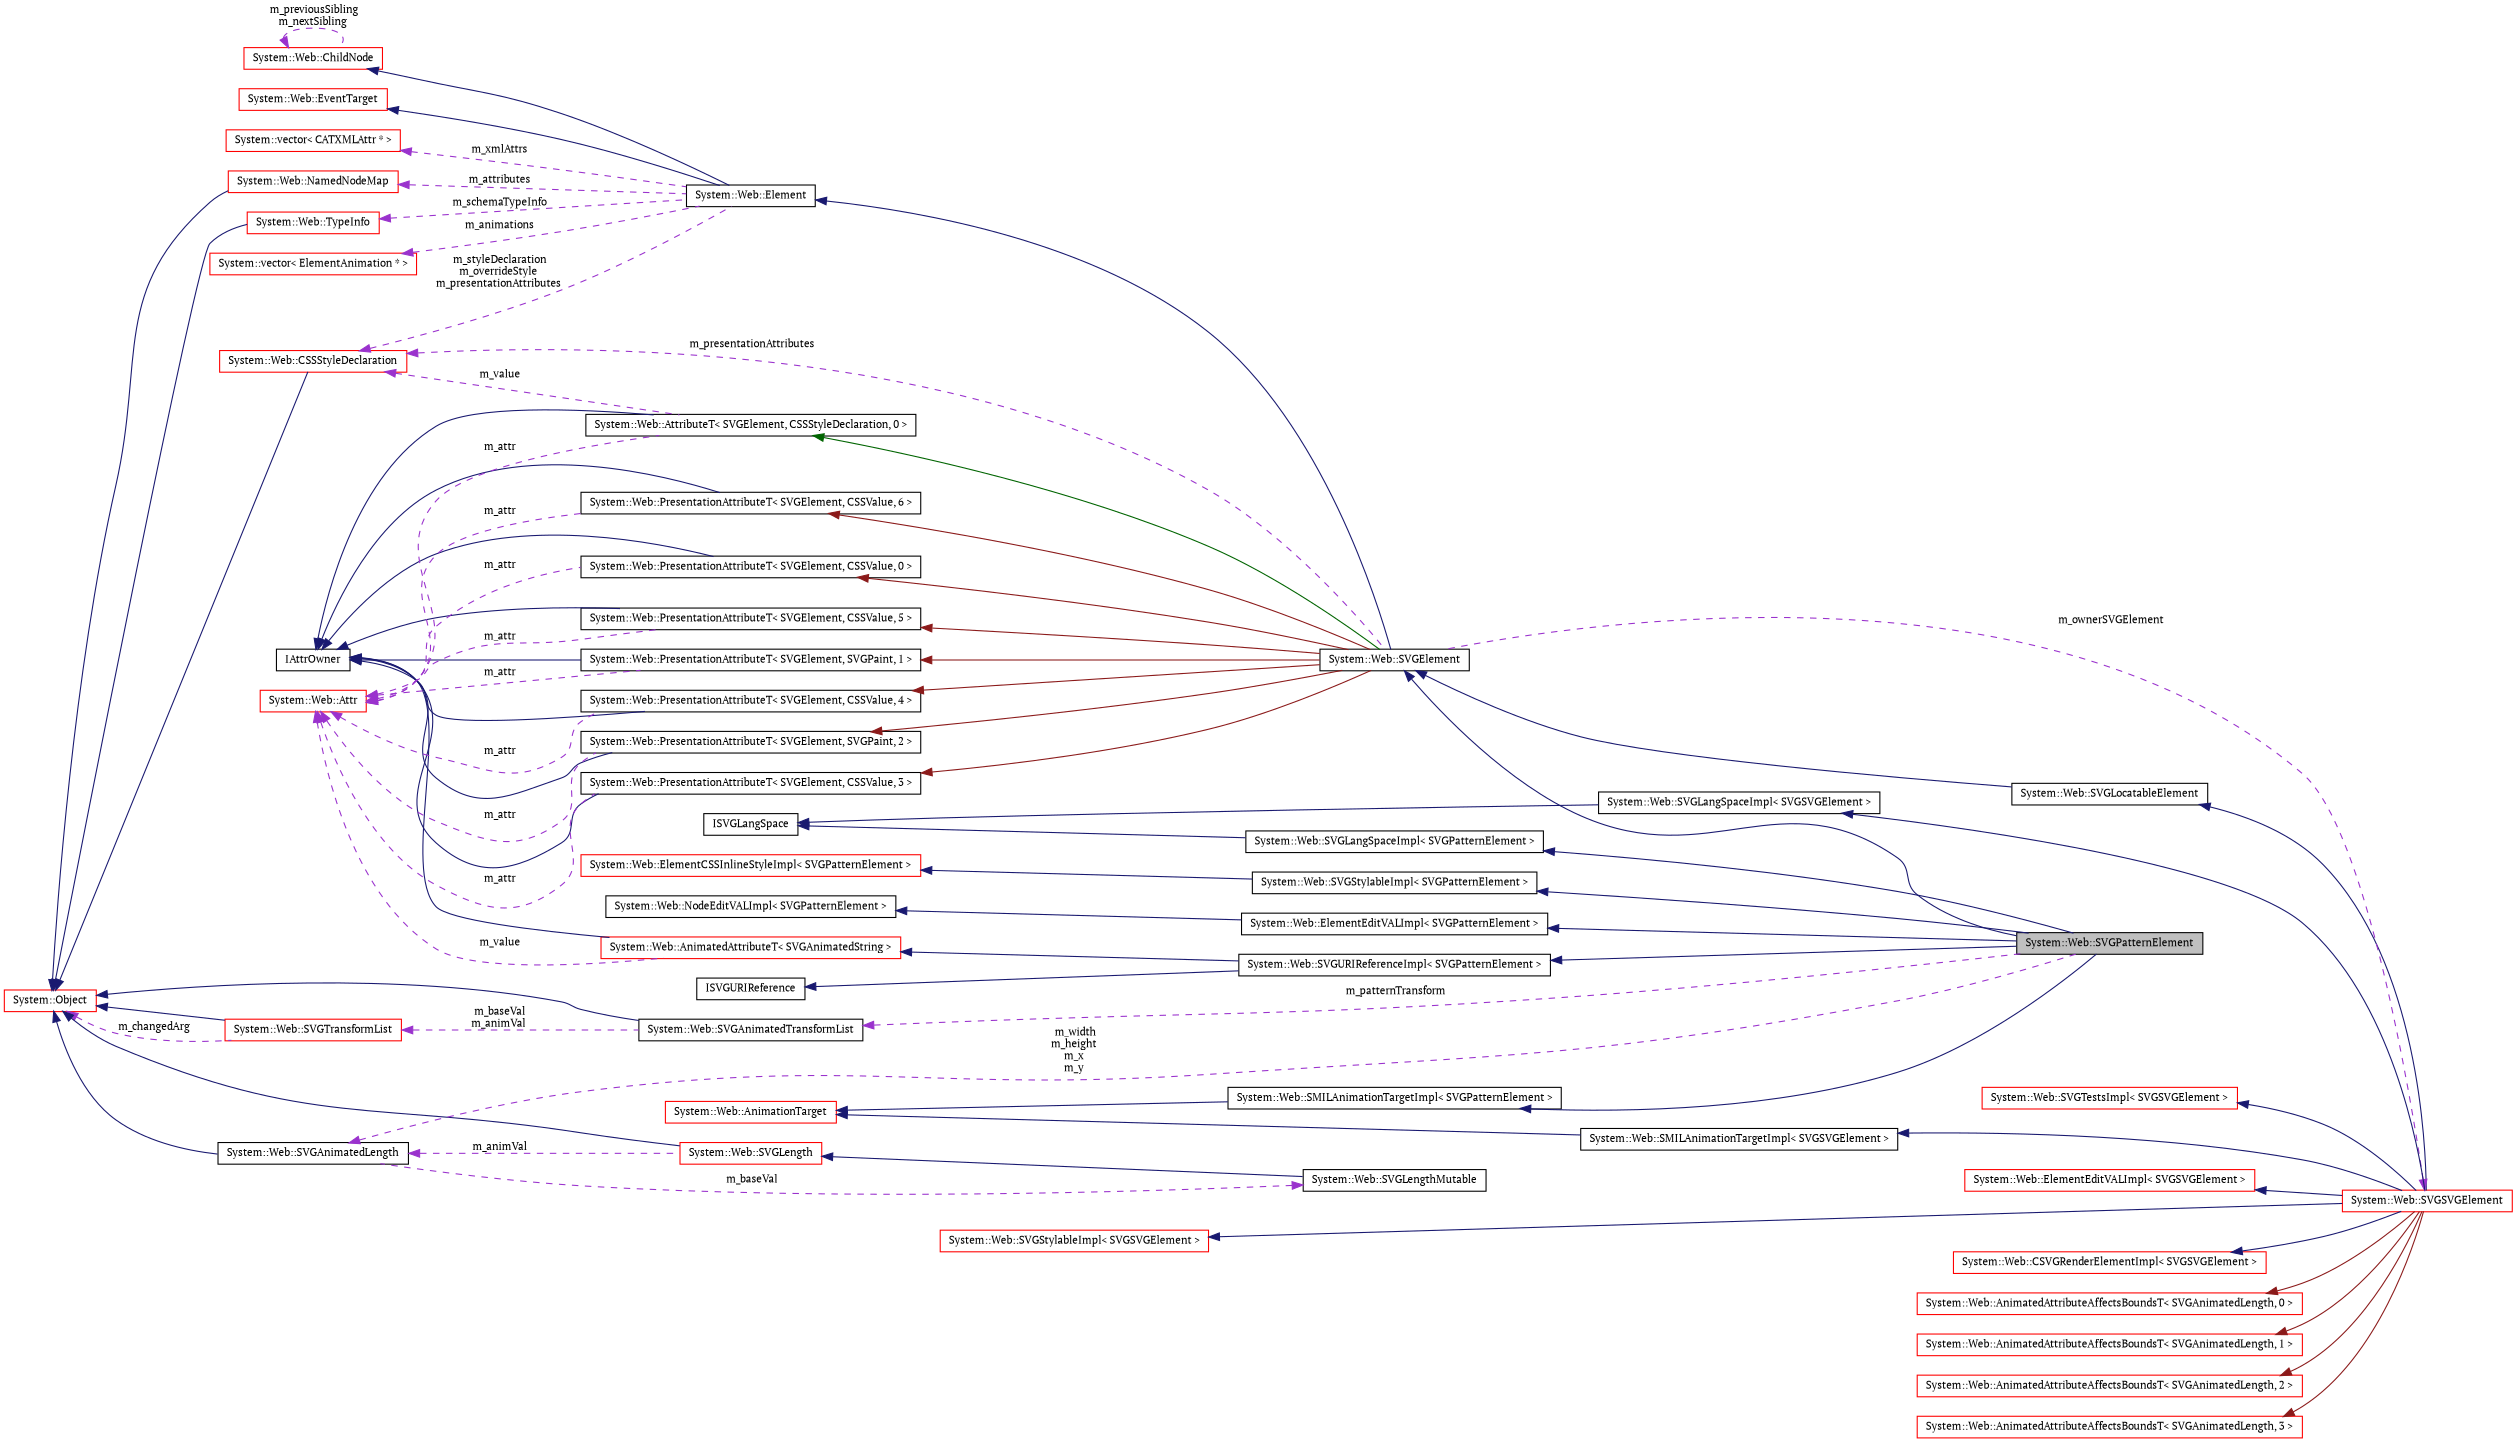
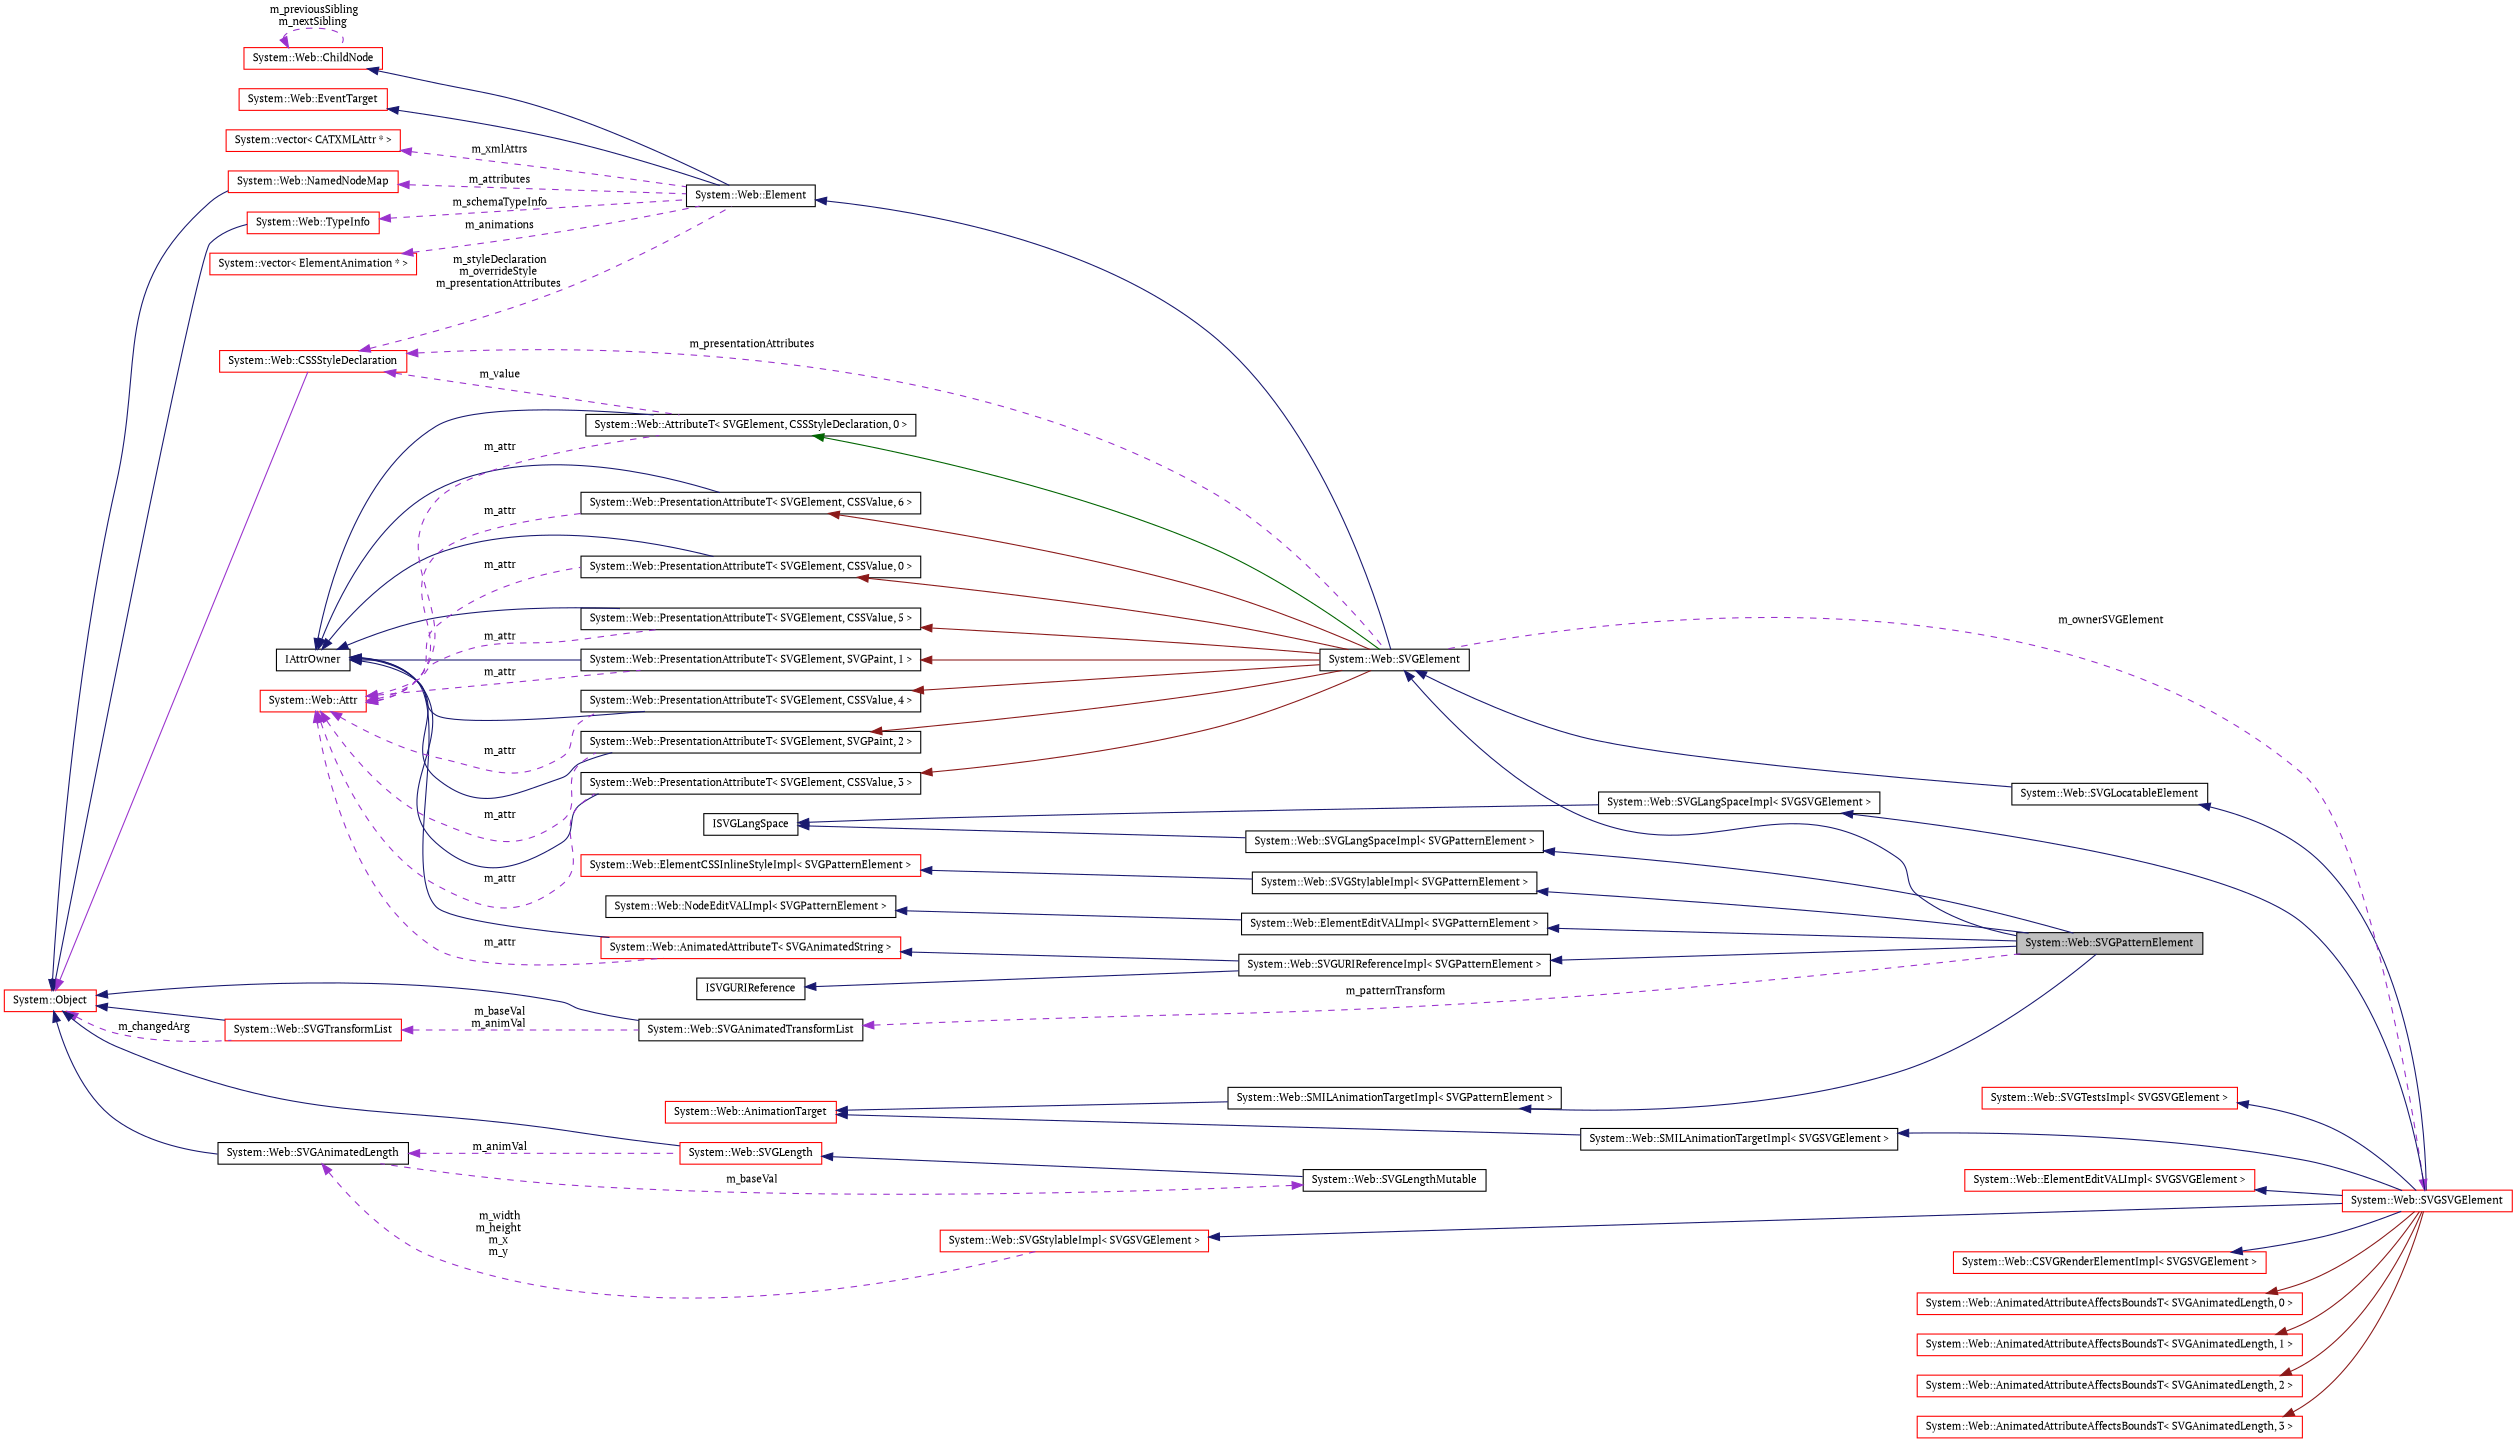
edge "System::Web::CSSStyleDeclaration" -> "System::Object": color midnightblue -> darkorchid3
edge "System::Web::AnimatedAttributeT< SVGAnimatedString >" -> "System::Web::Attr": label " m_value" -> " m_attr"
edge "System::Web::SVGPatternElement" -> "System::Web::SVGAnimatedLength": now "System::Web::SVGStylableImpl< SVGSVGElement >" -> "System::Web::SVGAnimatedLength"
